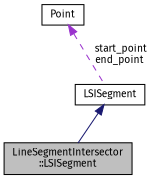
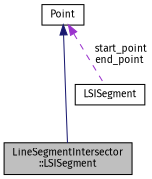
edge "LineSegmentIntersector ::LSISegment" -> "LSISegment": now "LineSegmentIntersector ::LSISegment" -> "Point"
